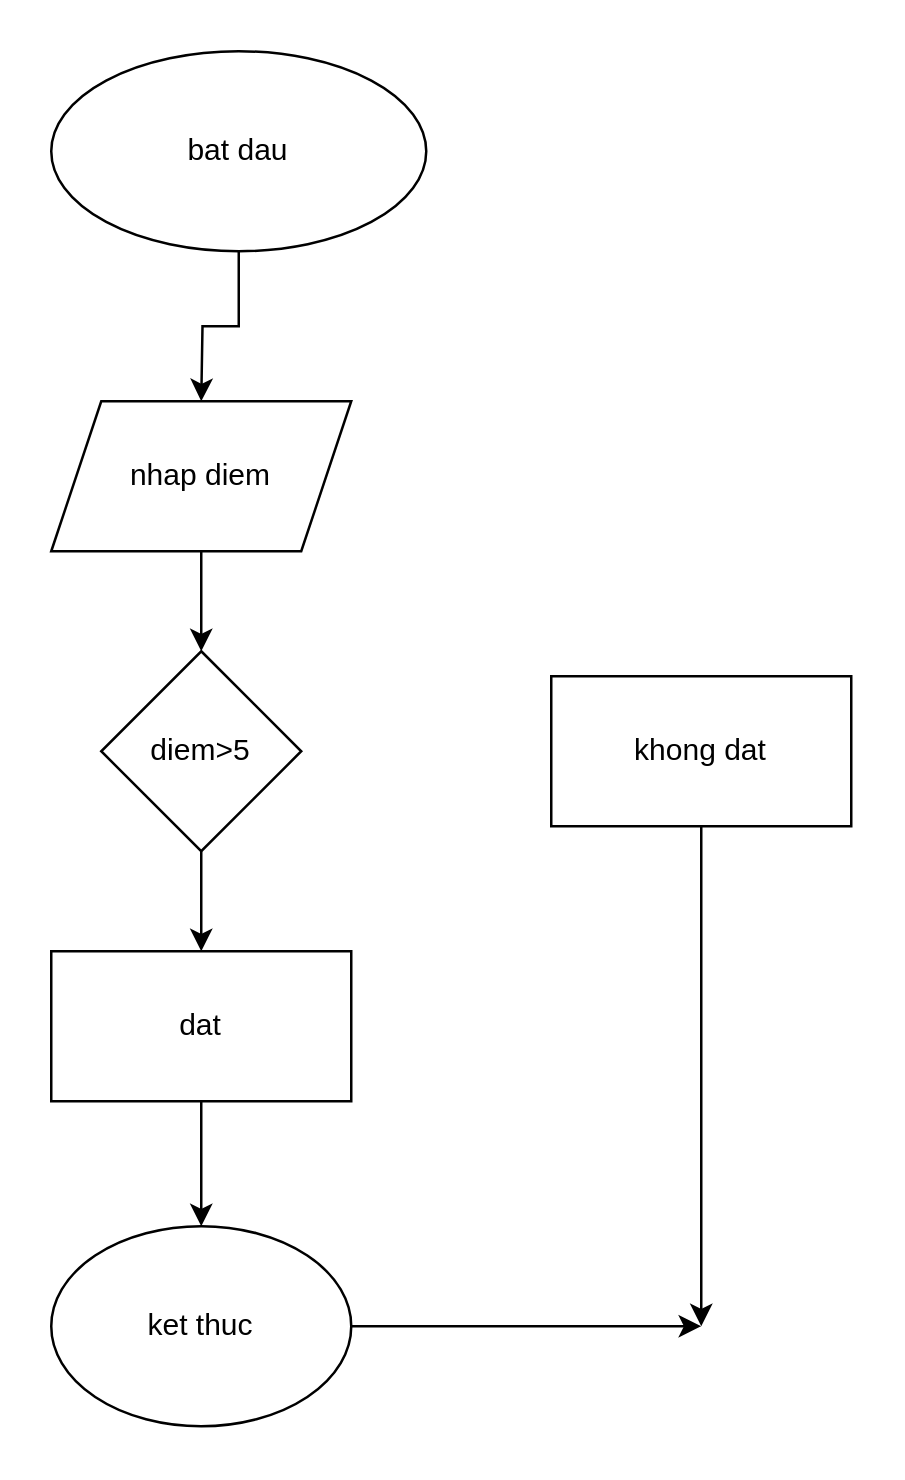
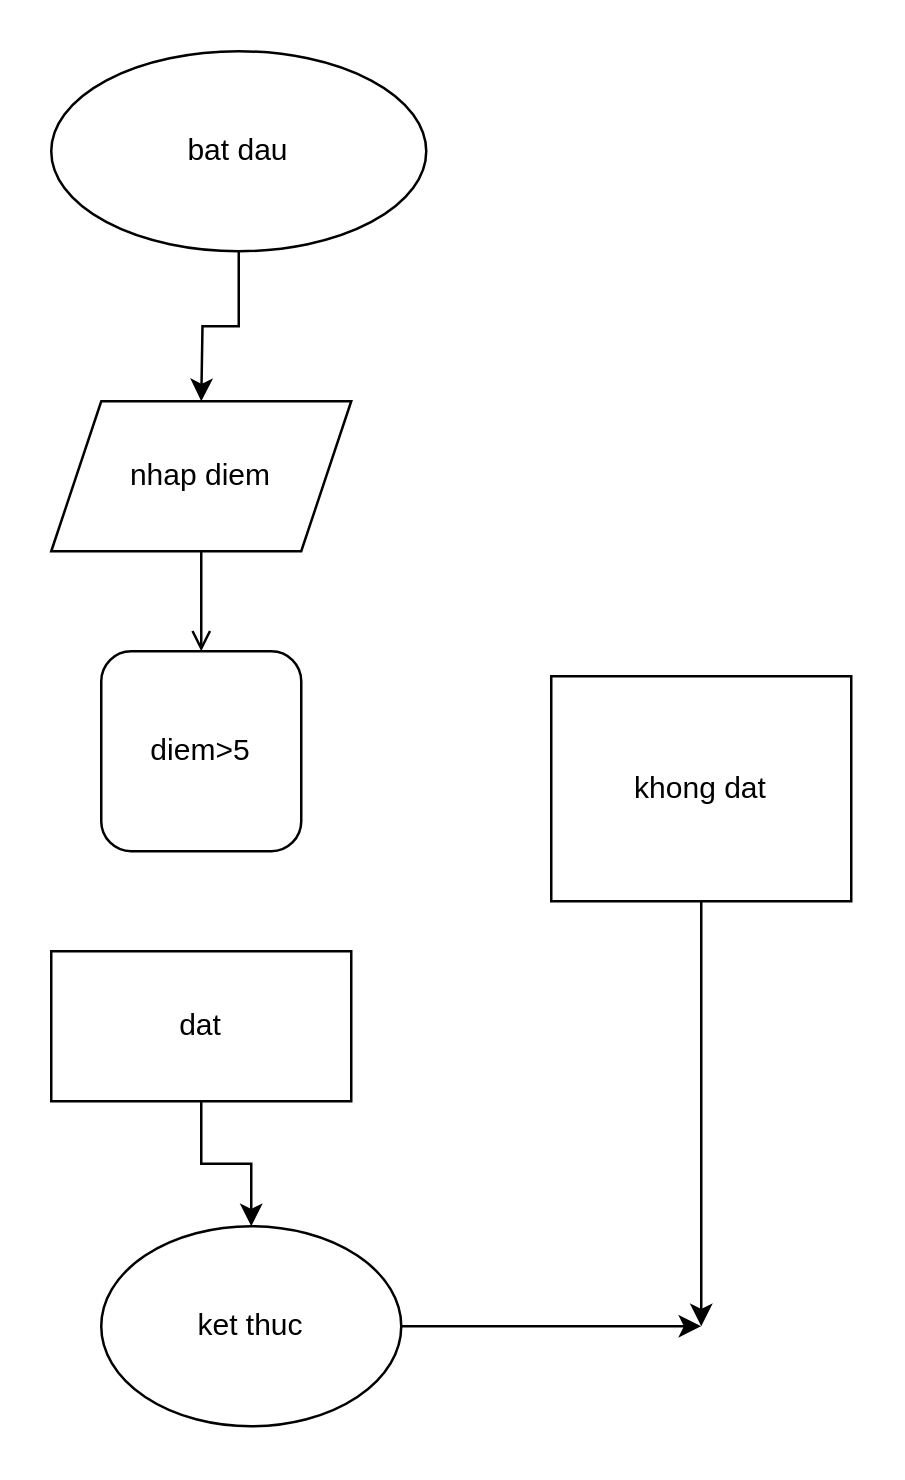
edge "nhap diem" -> "diem>5": arrowhead classic -> open
node "diem>5": shape diamond -> rounded rectangle
node "khong dat": size 300x150 -> 300x225
edge "diem>5" -> "dat": removed
node "ket thuc": moved (201, 1326) -> (251, 1326)
